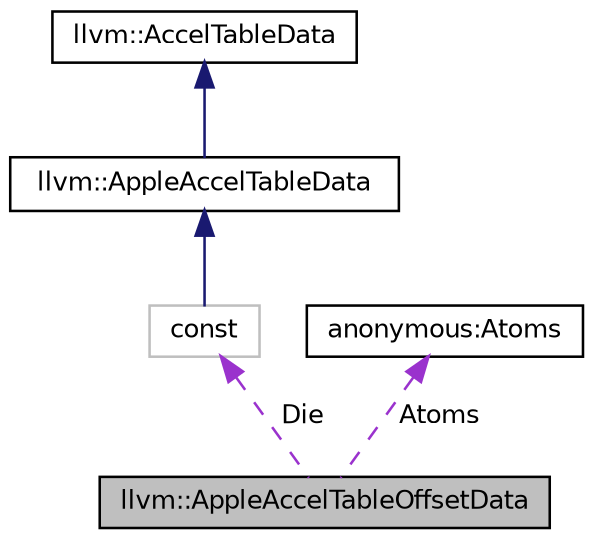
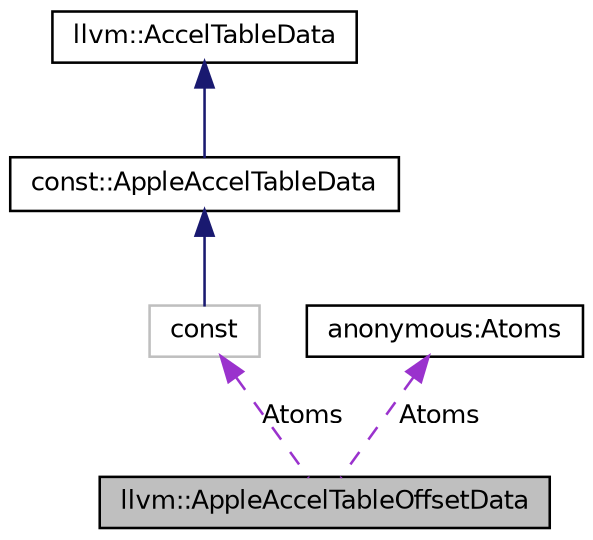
node "llvm::AppleAccelTableData": label "llvm::AppleAccelTableData" -> "const::AppleAccelTableData"
edge "llvm::AppleAccelTableOffsetData" -> "const": label " Die" -> " Atoms"
